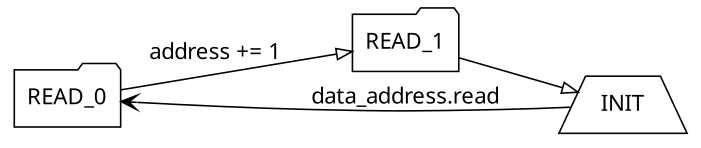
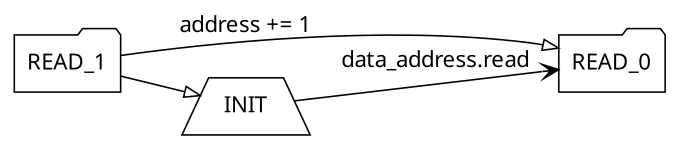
edge "READ_0" -> "READ_1": reversed
